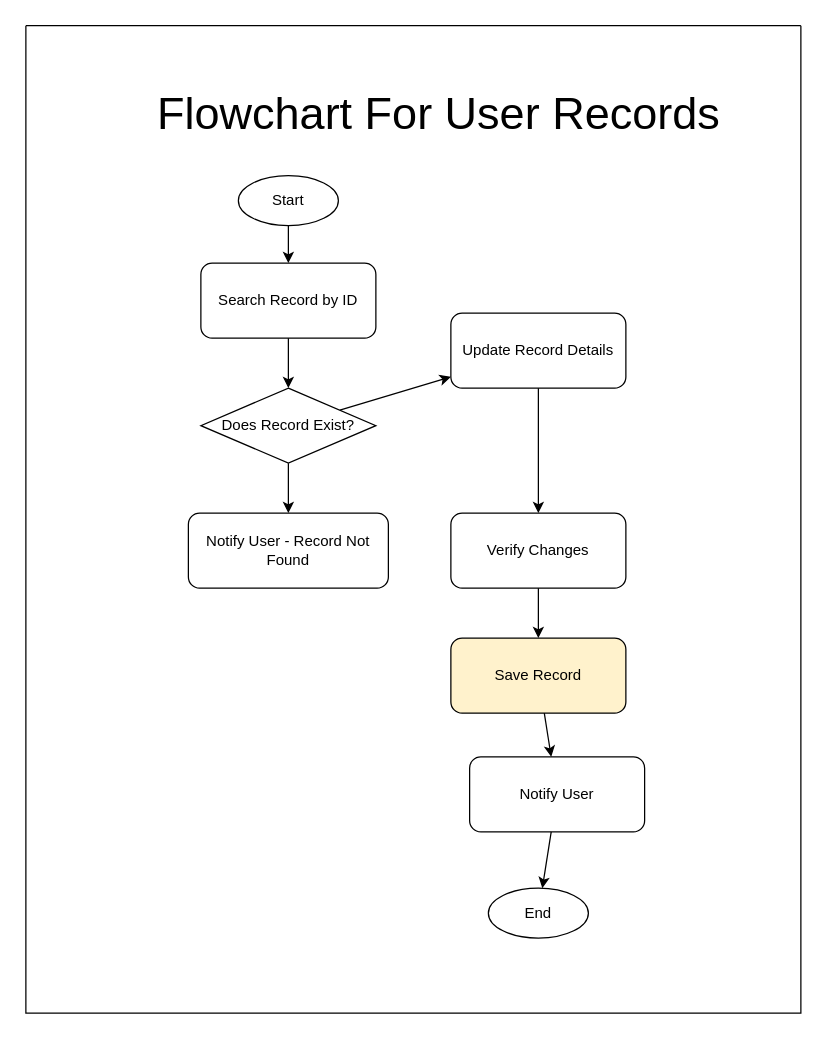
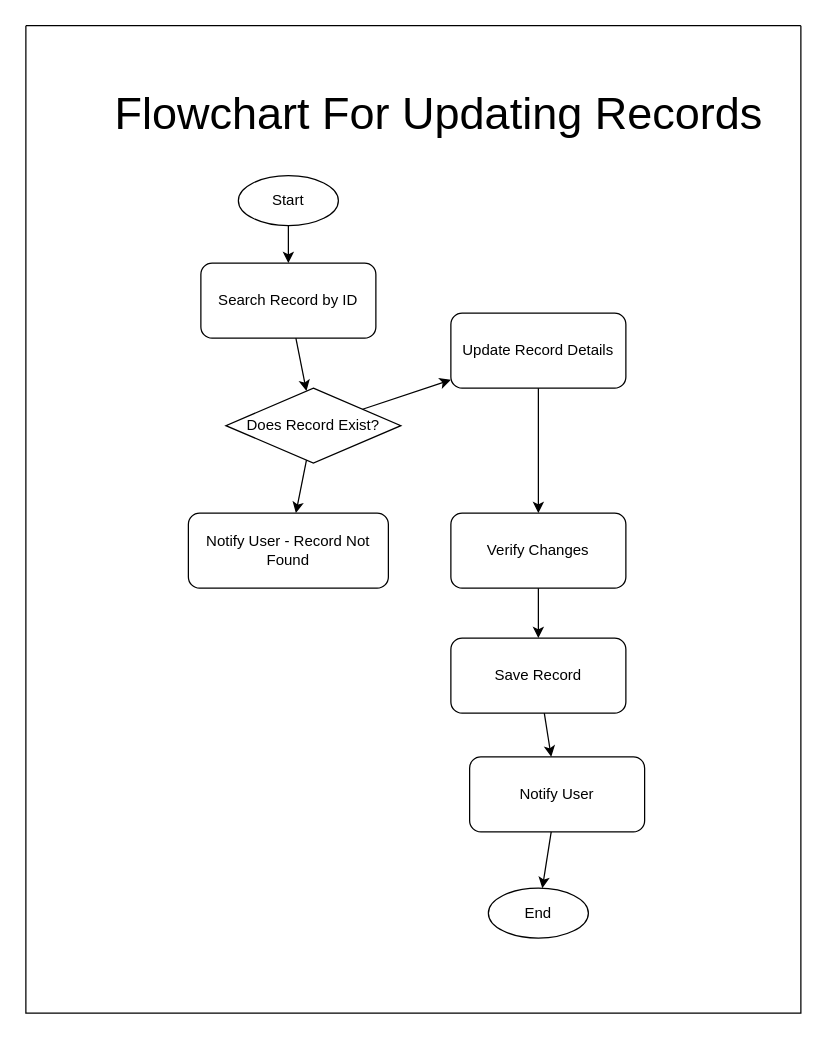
node "Flowchart For User Records": label "Flowchart For User Records" -> "Flowchart For Updating Records"
node "Does Record Exist?": moved (288, 426) -> (313, 426)
node "Save Record": fillcolor #fff2cc -> #ffffff
